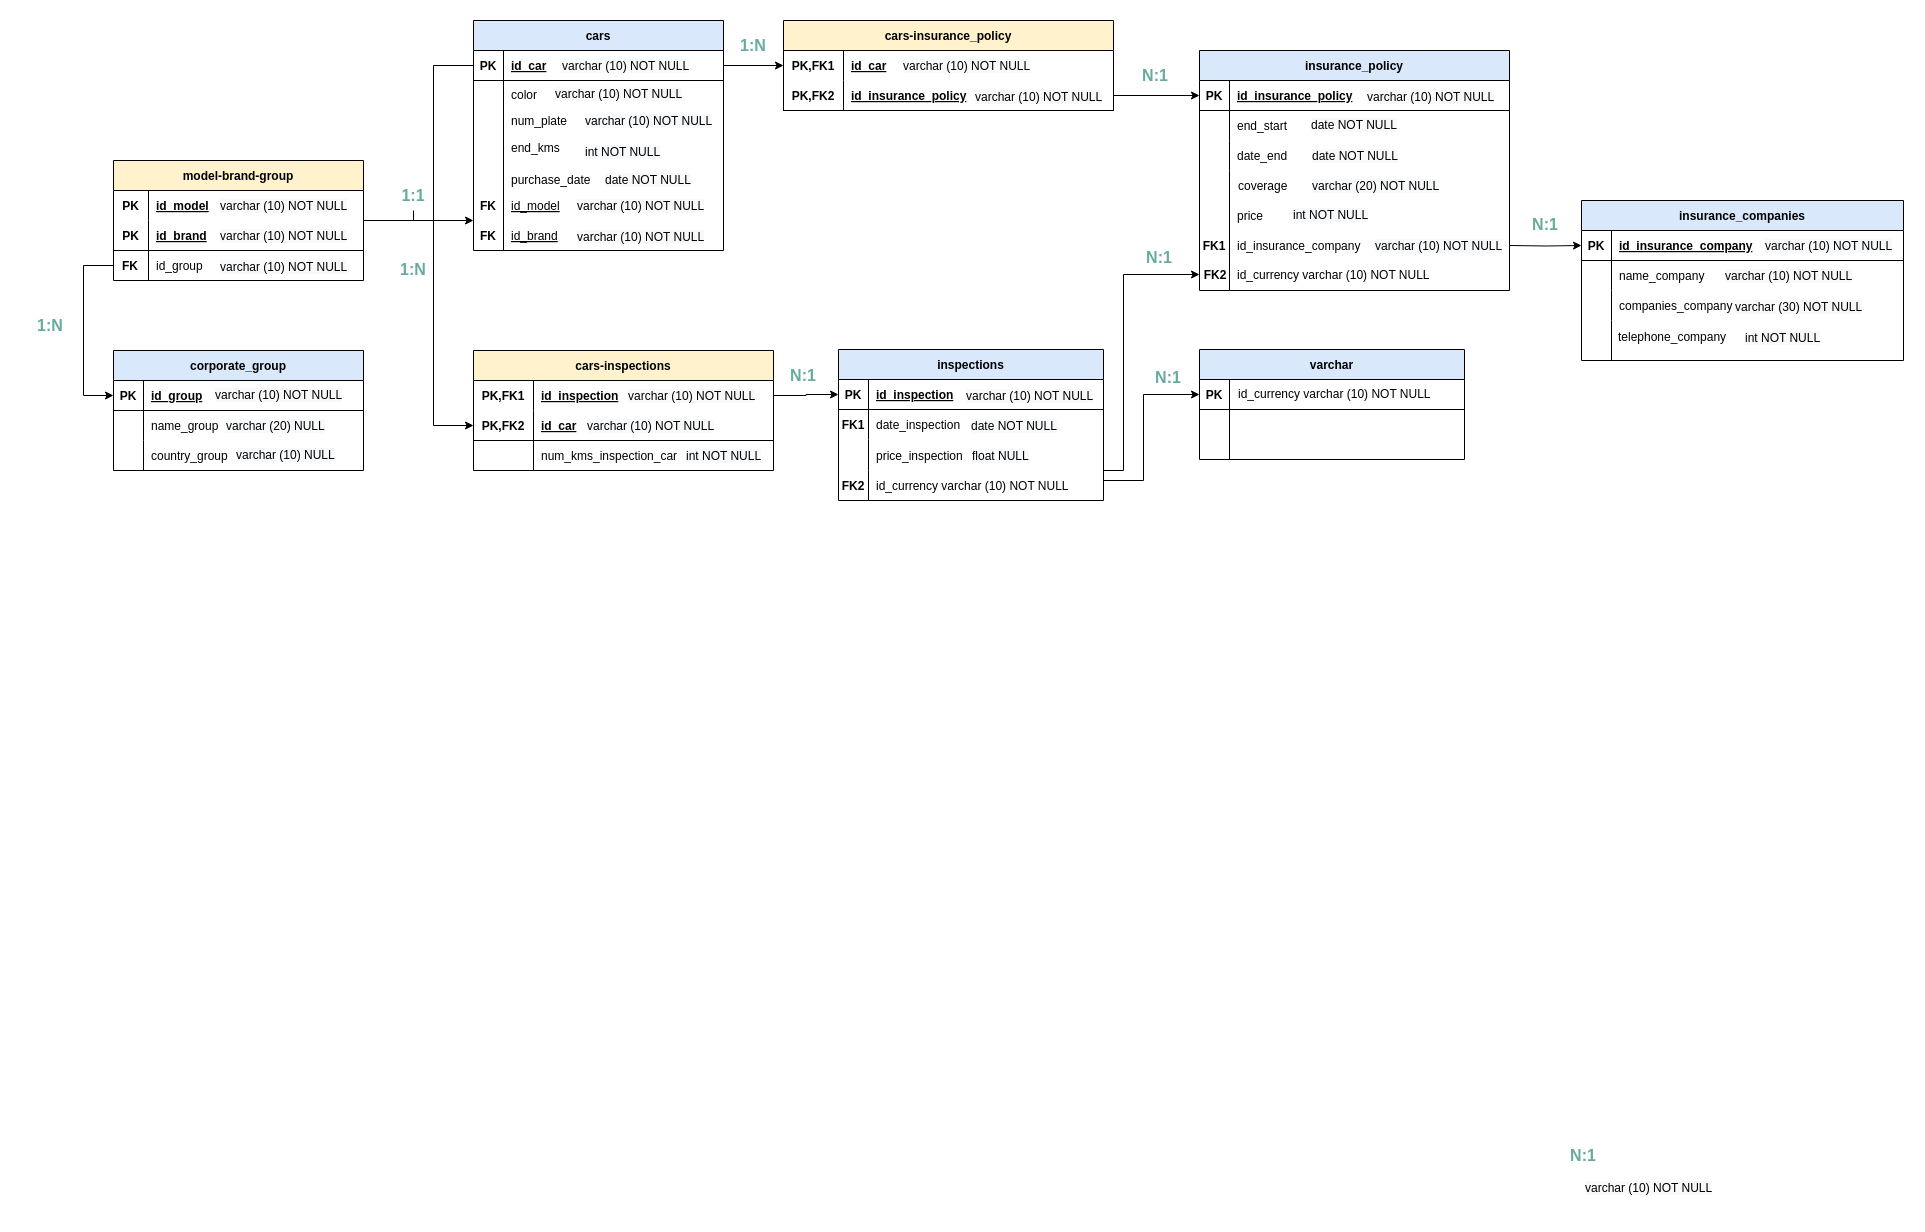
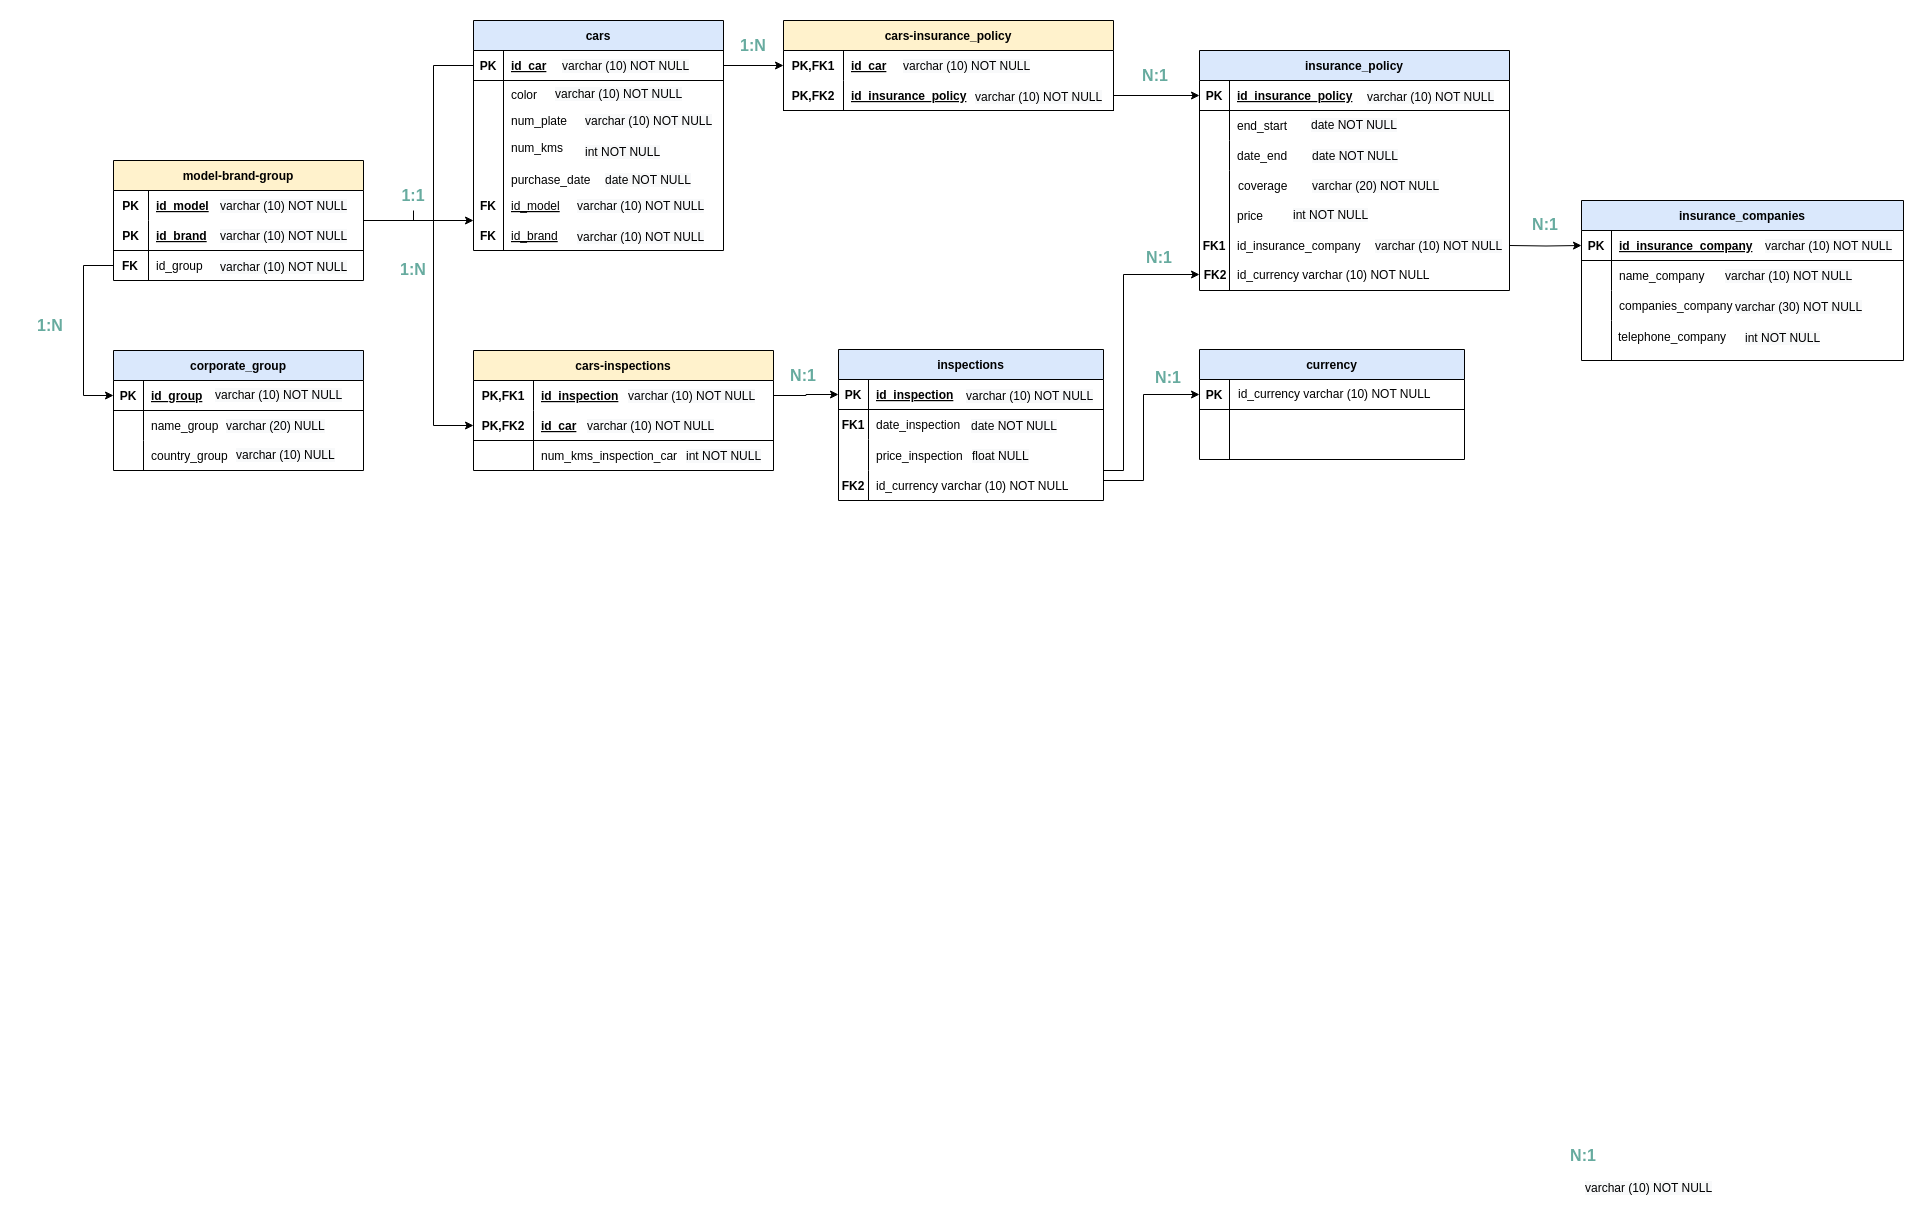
node "end_kms": label "end_kms" -> "num_kms"
node "varchar": label "varchar" -> "currency"
